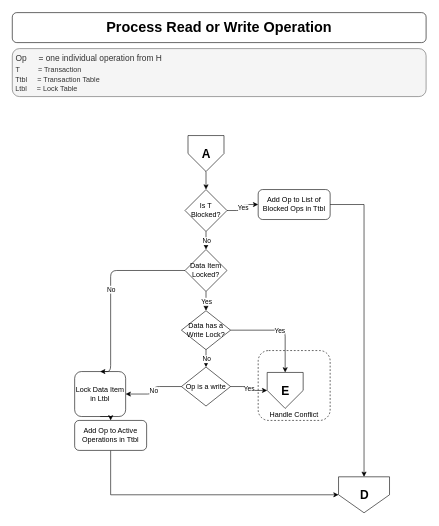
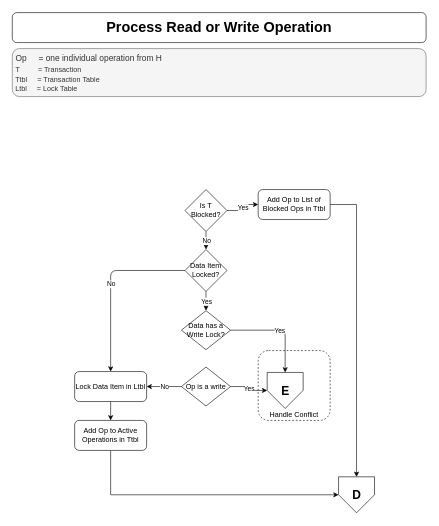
node "A": removed
edge "A" -> "Is T Blocked?": removed
edge "Data has a Write Lock?" -> "Op is a write": removed, label "No"
node "Lock Data Item in Ltbl": size 51x45 -> 72x30
node "D": size 51x36 -> 36x36
